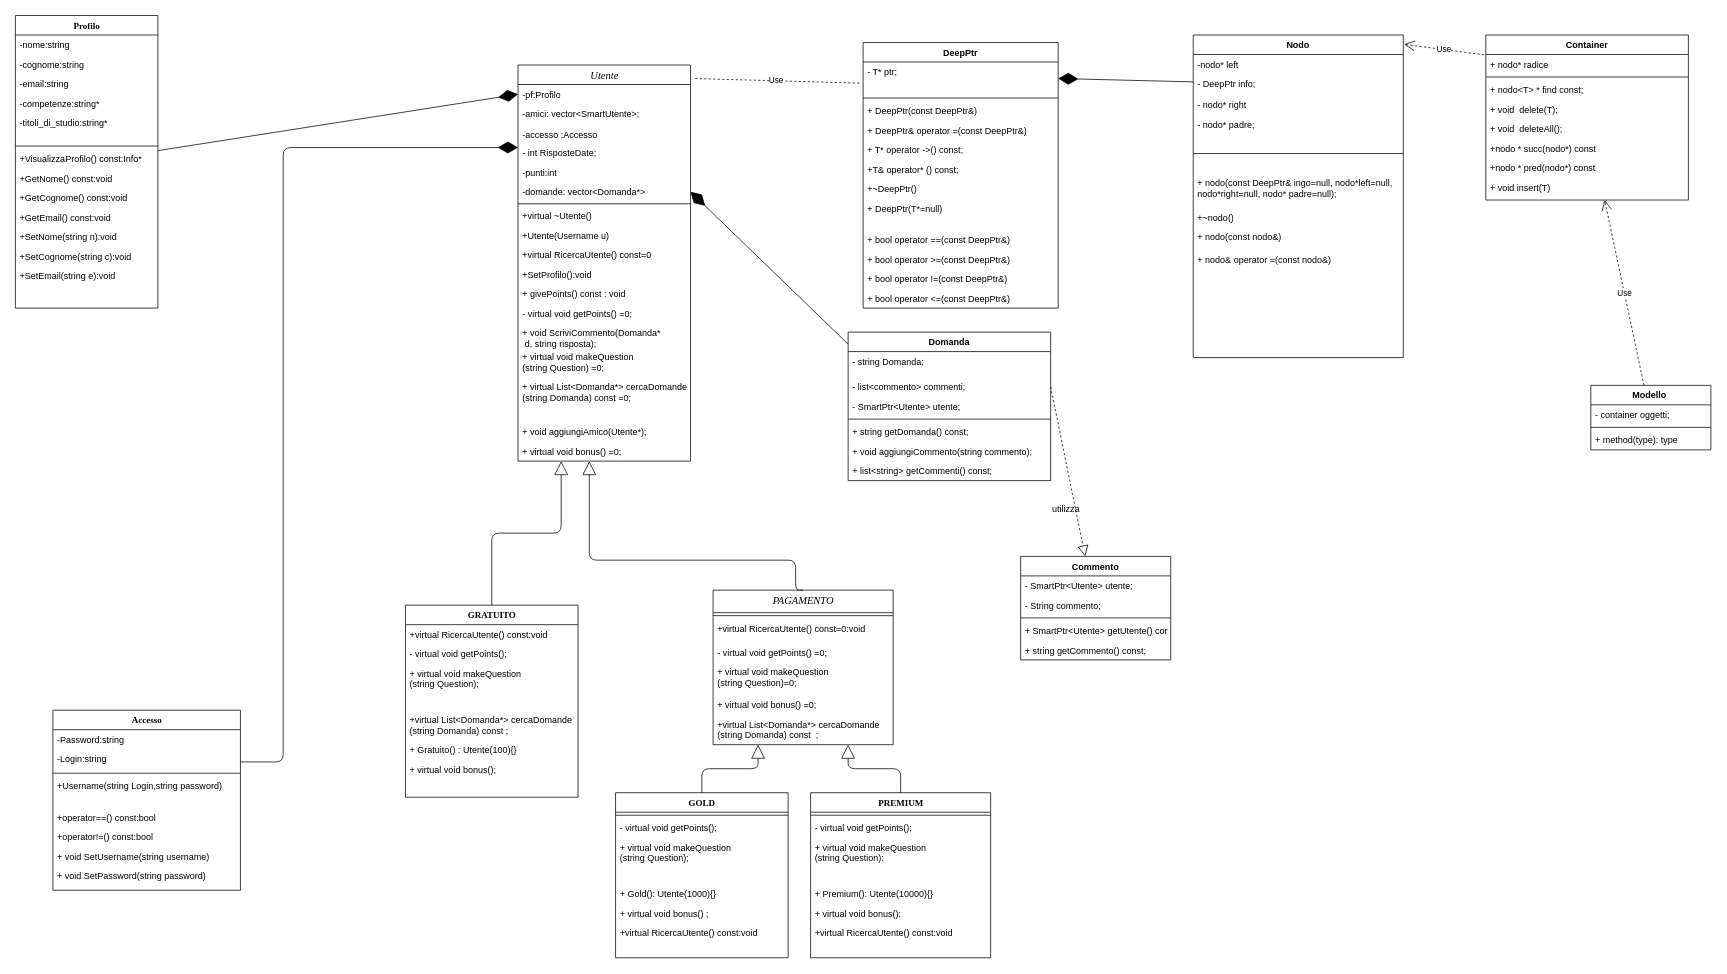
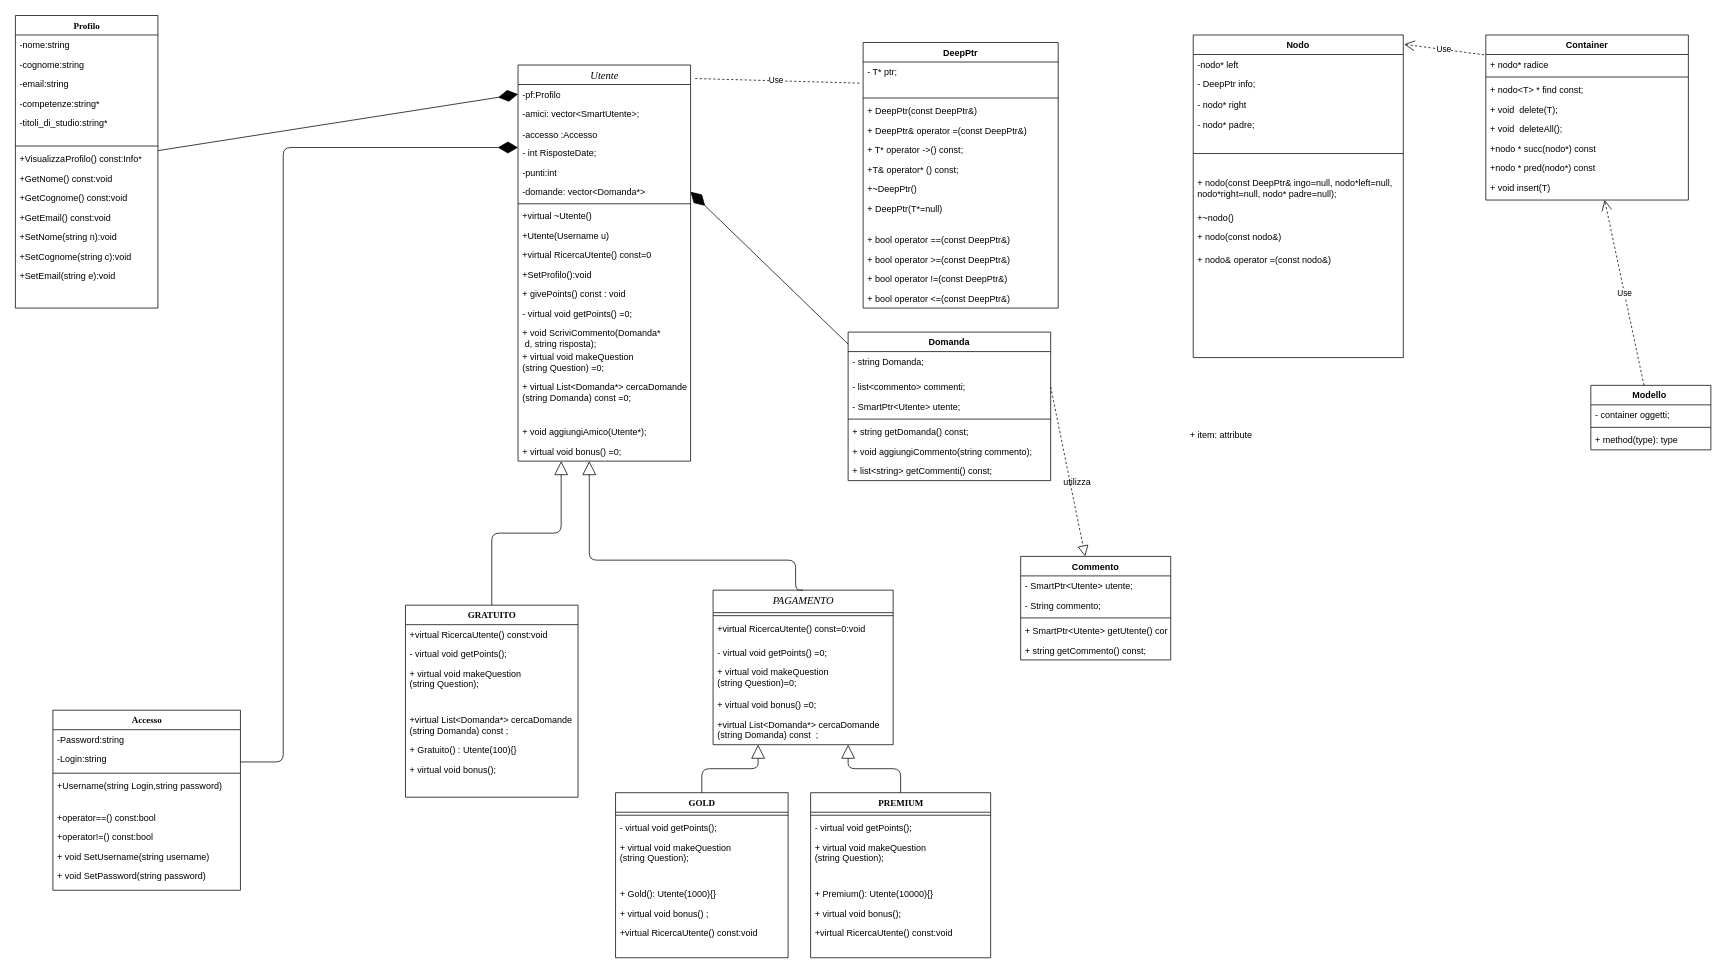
edge "- DeepPtr info;" -> "- T* ptr;": removed
node "+ item: attribute": added
node "utilizza": moved (1065, 509) -> (1077, 483)
